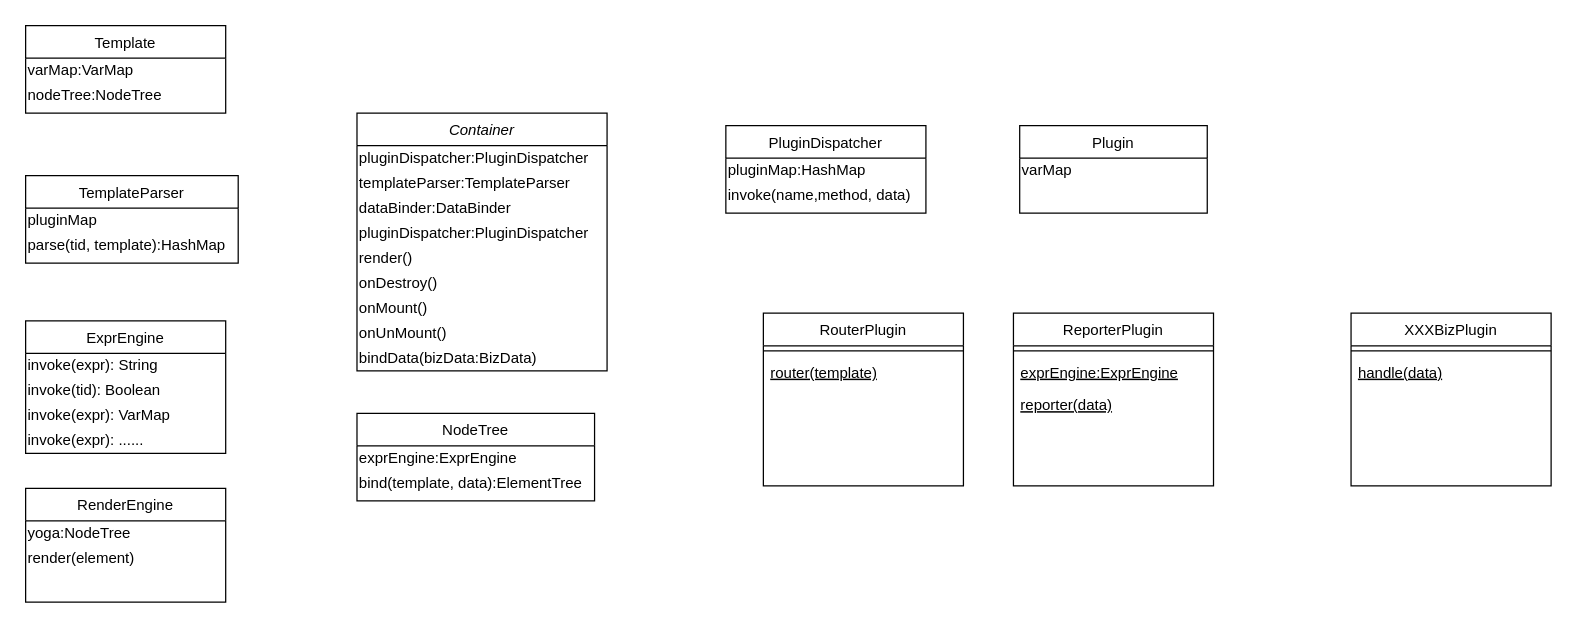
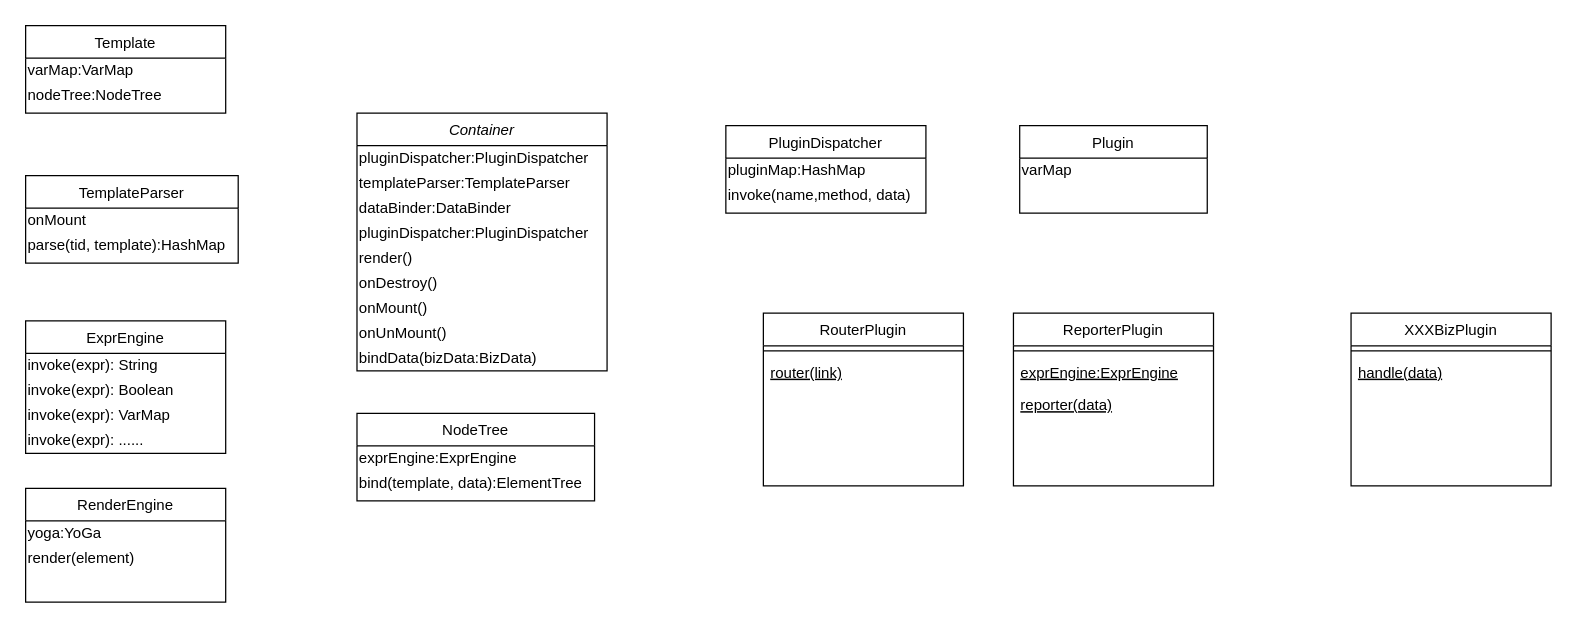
node "pluginMap": label "pluginMap" -> "onMount"
node "router(template)": label "router(template)" -> "router(link)"
node "invoke(tid): Boolean": label "invoke(tid): Boolean" -> "invoke(expr): Boolean"
node "yoga:NodeTree": label "yoga:NodeTree" -> "yoga:YoGa"
